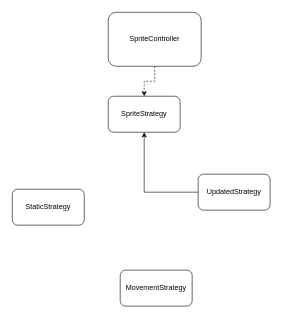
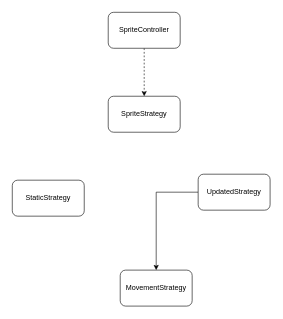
node "SpriteController": size 93x54 -> 72x36
edge "UpdatedStrategy" -> "SpriteStrategy": now "UpdatedStrategy" -> "MovementStrategy"
node "StaticStrategy": moved (48, 207) -> (48, 198)
